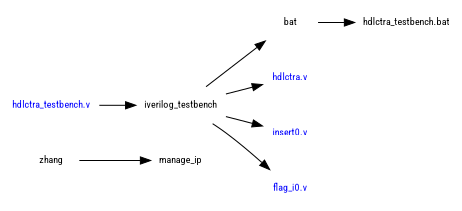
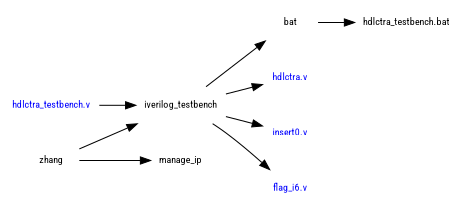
edge "zhang" -> "iverilog_testbench": added
node "flag_i0.v": label "flag_i0.v" -> "flag_i6.v"
